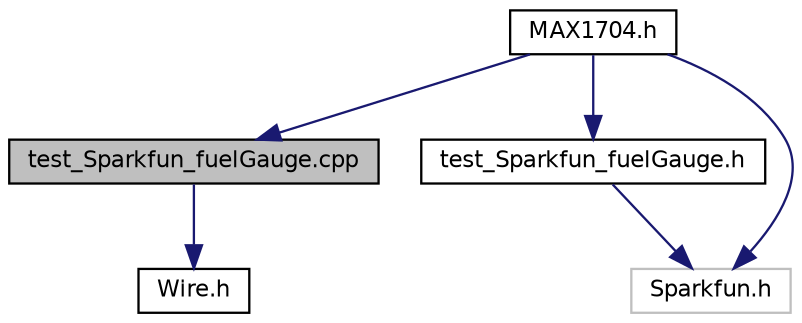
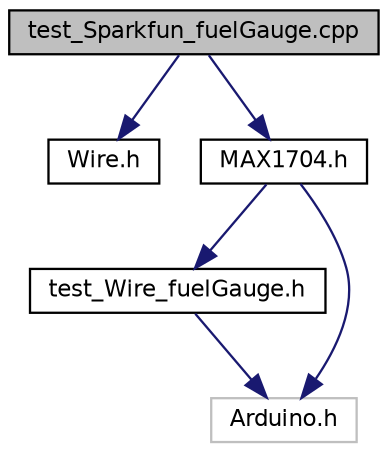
edge "MAX1704.h" -> "test_Sparkfun_fuelGauge.cpp": reversed
node "test_Sparkfun_fuelGauge.h": label "test_Sparkfun_fuelGauge.h" -> "test_Wire_fuelGauge.h"
node "Sparkfun.h": label "Sparkfun.h" -> "Arduino.h"
